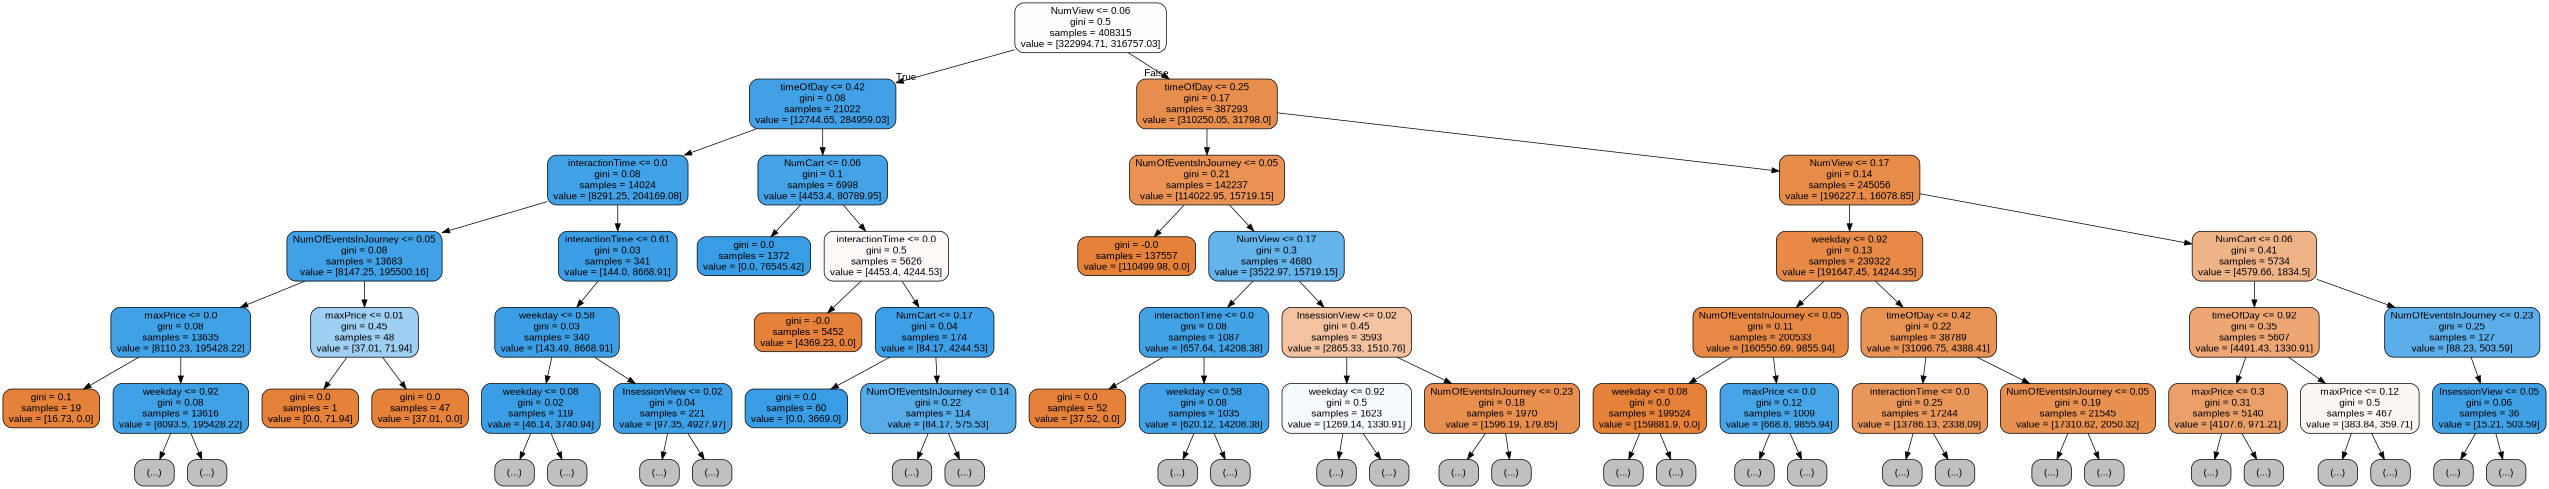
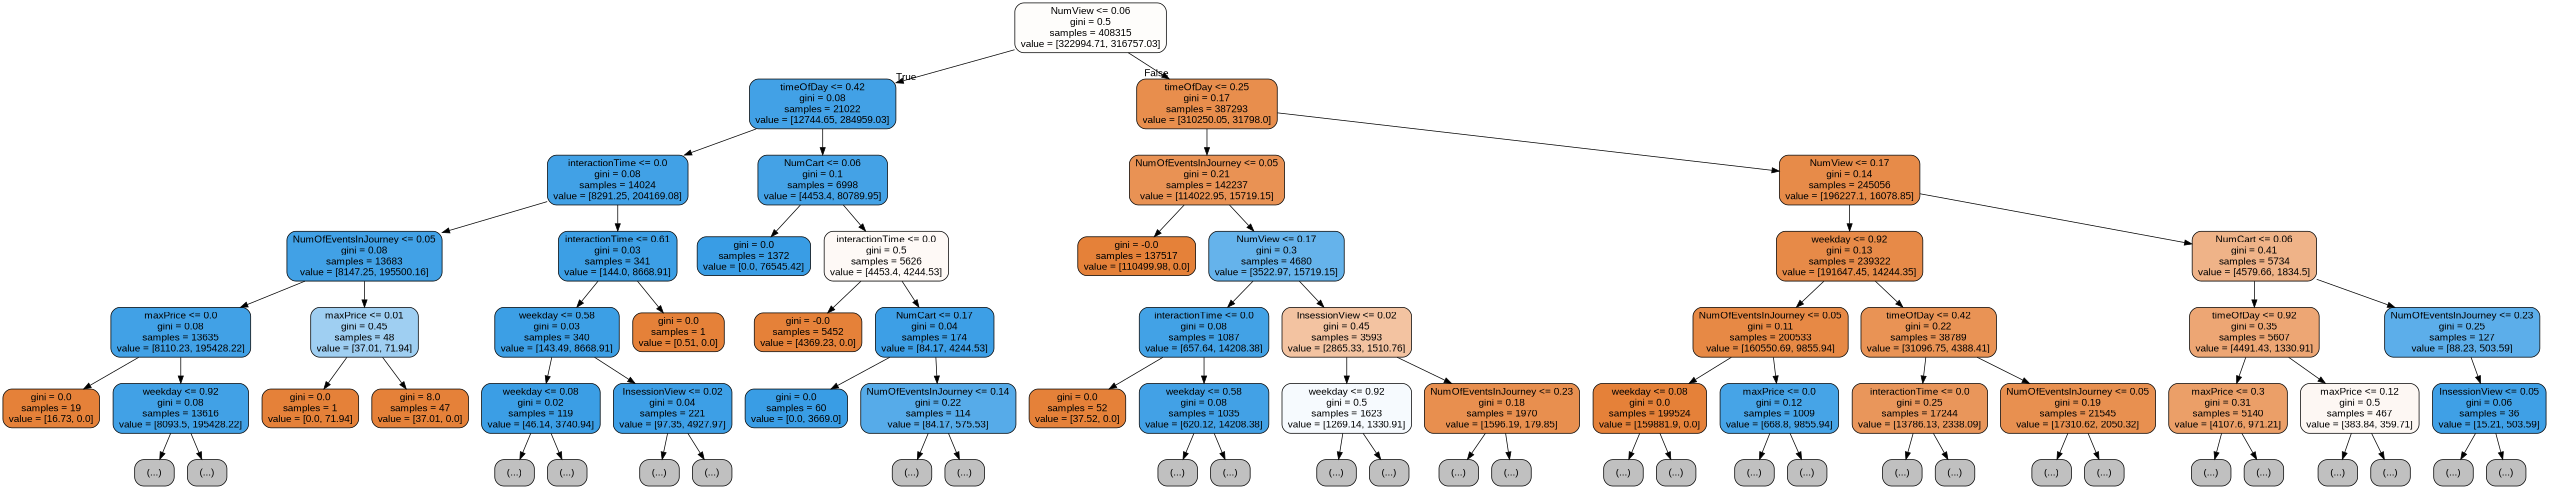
node "gini = -0.0 samples = 137557 value = [110499.98, 0.0]": label "gini = -0.0 samples = 137557 value = [110499.98, 0.0]" -> "gini = -0.0 samples = 137517 value = [110499.98, 0.0]"
node "gini = 0.0 samples = 1 value = [0.51, 0.0]": added
node "gini = 0.1 samples = 19 value = [16.73, 0.0]": label "gini = 0.1 samples = 19 value = [16.73, 0.0]" -> "gini = 0.0 samples = 19 value = [16.73, 0.0]"
node "gini = 0.0 samples = 47 value = [37.01, 0.0]": label "gini = 0.0 samples = 47 value = [37.01, 0.0]" -> "gini = 8.0 samples = 47 value = [37.01, 0.0]"
